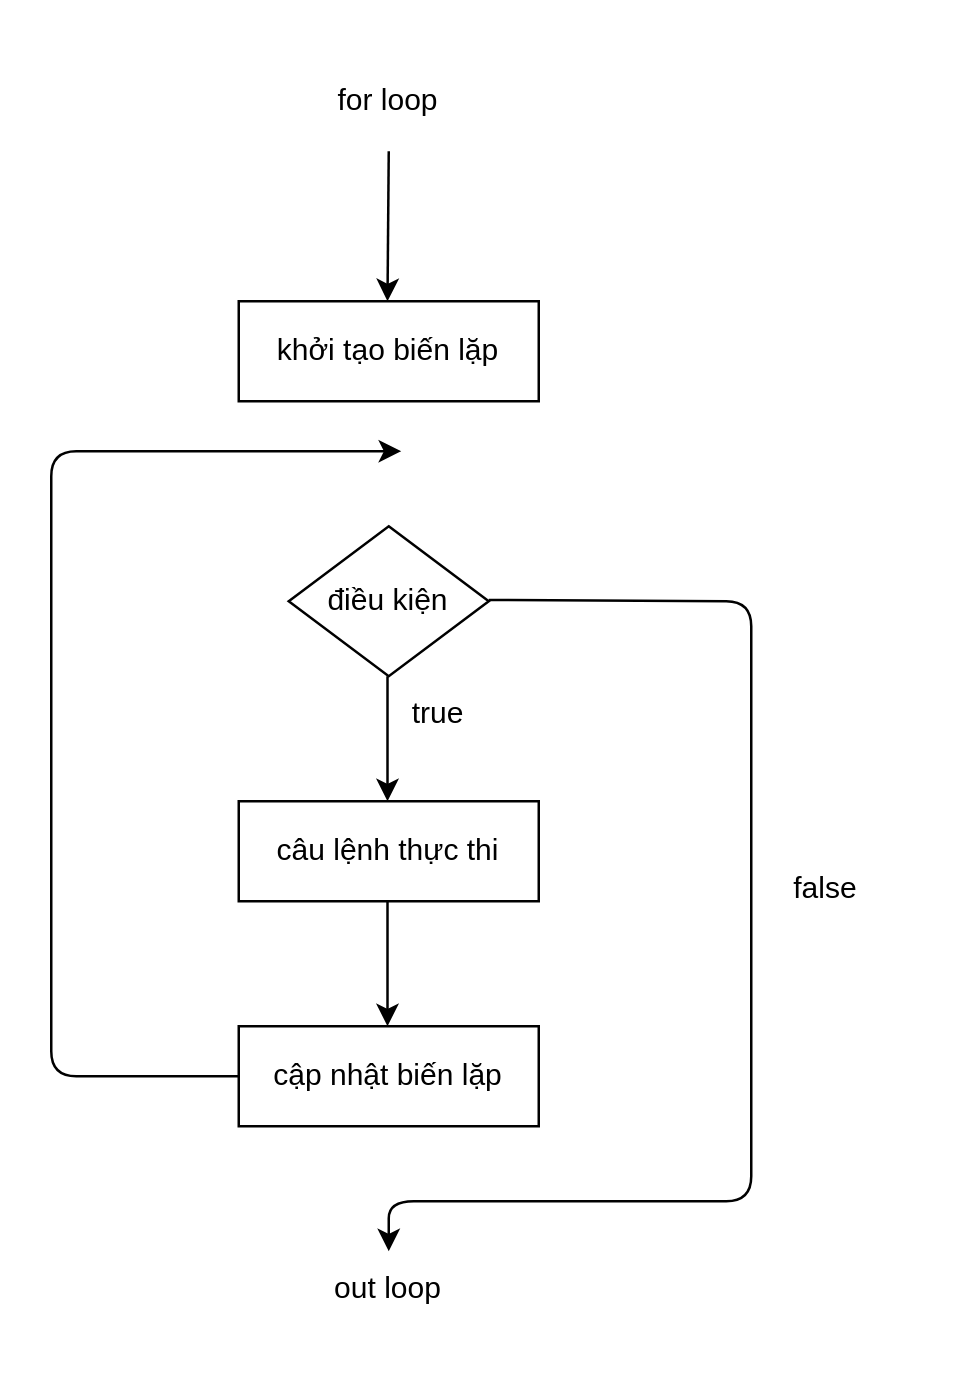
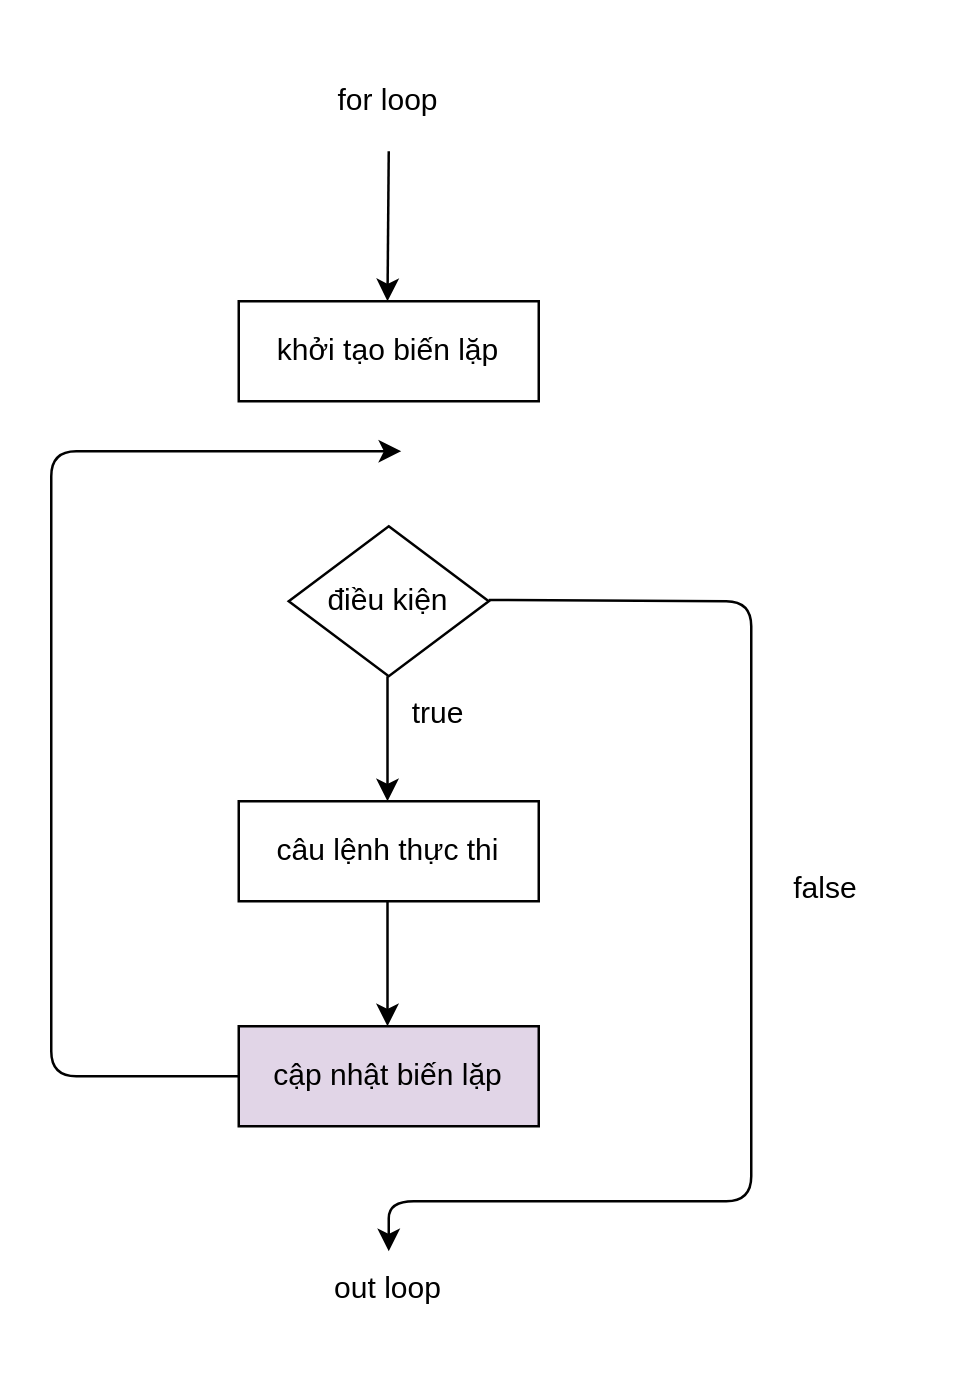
node "cập nhật biến lặp": fillcolor #ffffff -> #e1d5e7
